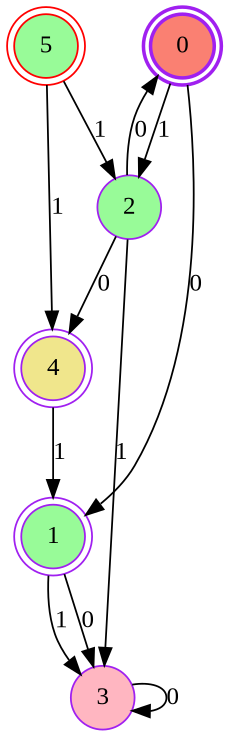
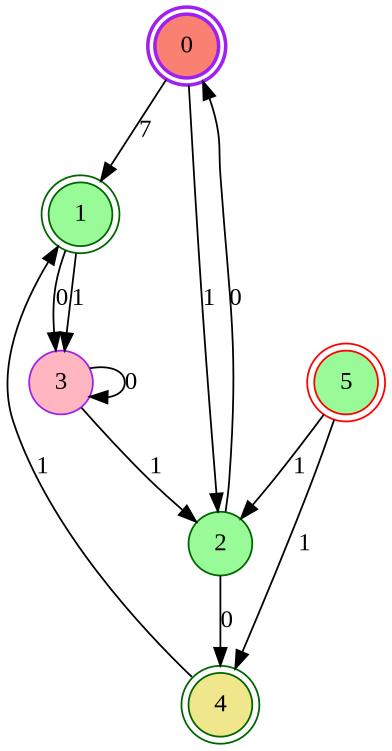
node "2": color purple -> darkgreen
edge "0" -> "1": label "0" -> "7"
node "4": color purple -> darkgreen
edge "2" -> "3": reversed
node "1": color purple -> darkgreen
